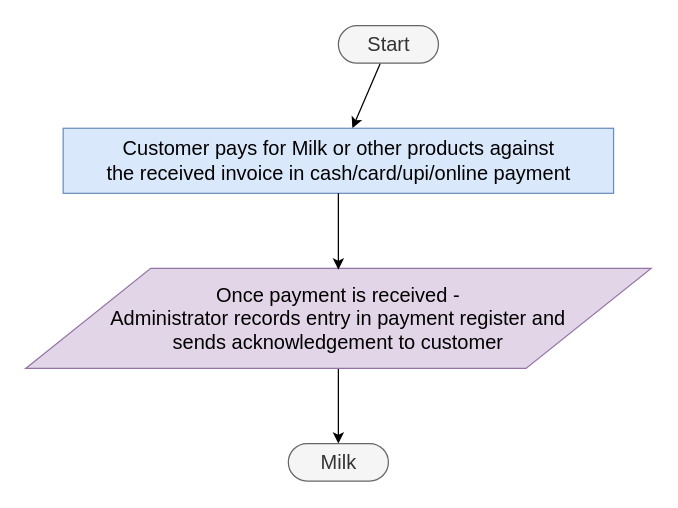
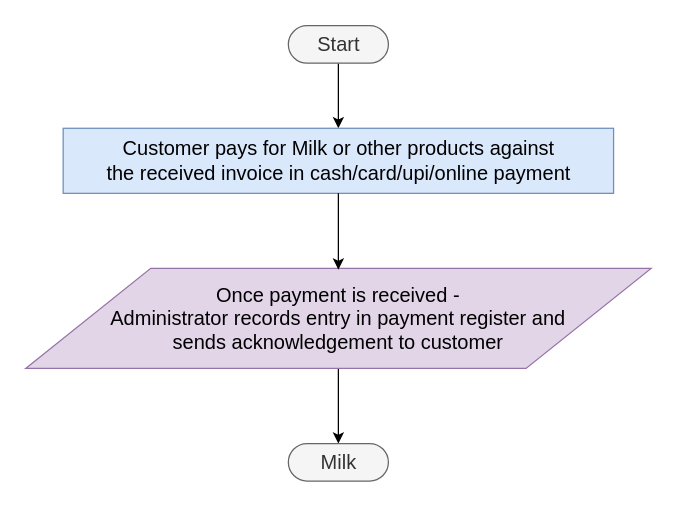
node "Start": moved (388, 44) -> (338, 44)
